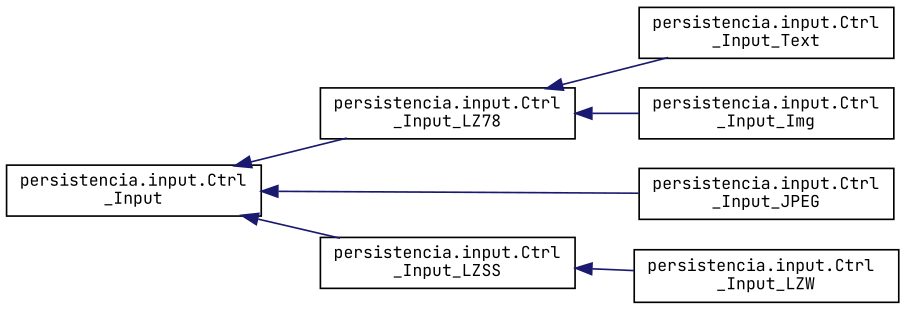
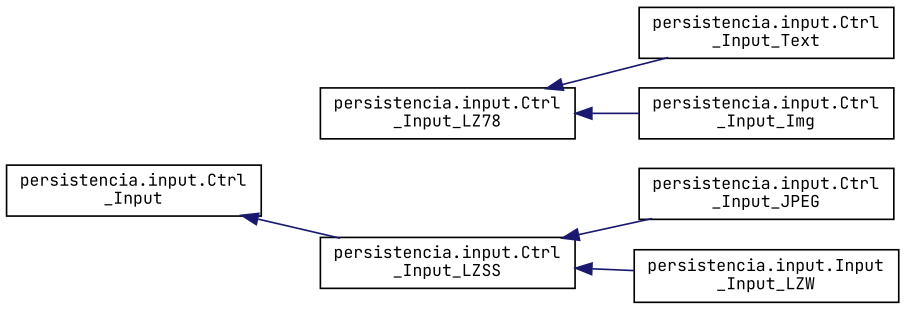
edge "persistencia.input.Ctrl _Input_LZ78" -> "persistencia.input.Ctrl _Input": removed
edge "persistencia.input.Ctrl _Input_JPEG" -> "persistencia.input.Ctrl _Input": now "persistencia.input.Ctrl _Input_JPEG" -> "persistencia.input.Ctrl _Input_LZSS"
node "persistencia.input.Ctrl _Input_LZW": label "persistencia.input.Ctrl _Input_LZW" -> "persistencia.input.Input _Input_LZW"
